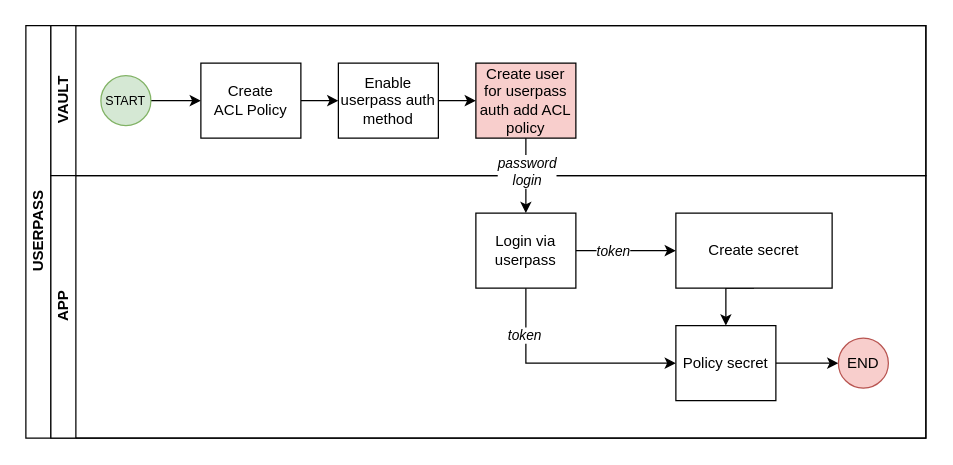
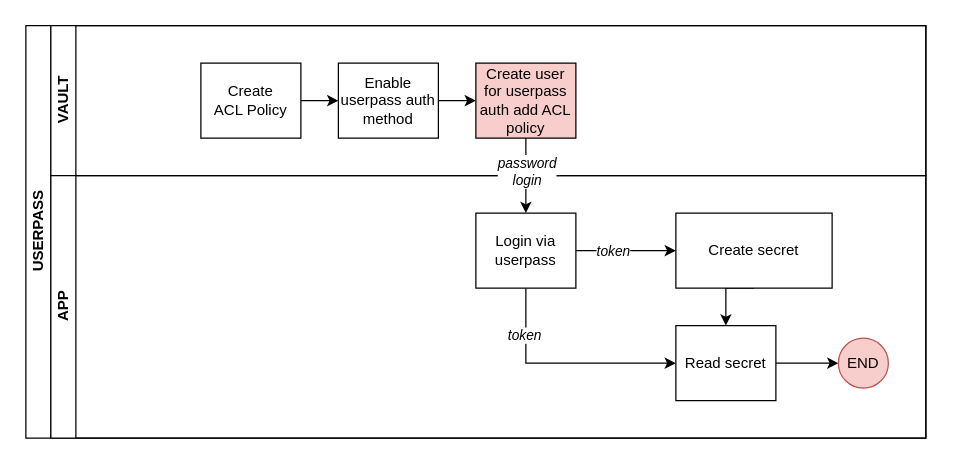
node "START": removed
edge "START" -> "Create ACL Policy": removed
node "Policy secret": label "Policy secret" -> "Read secret"
